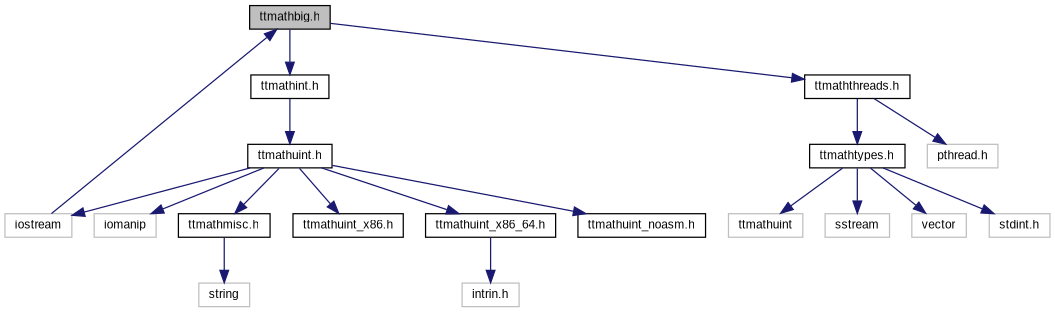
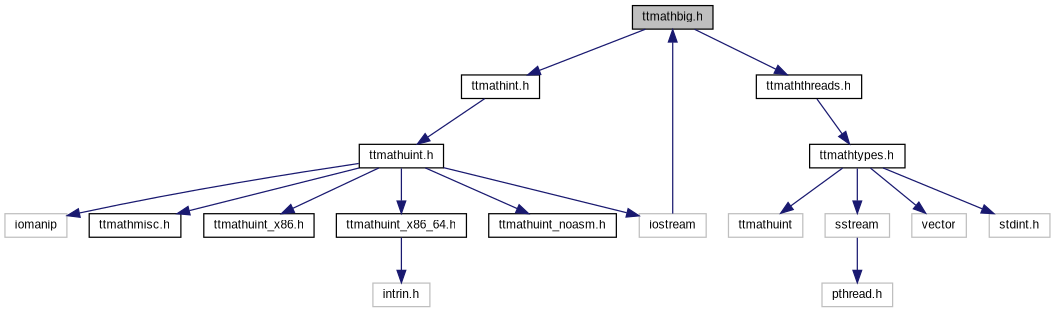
edge "ttmaththreads.h" -> "pthread.h": now "sstream" -> "pthread.h"
node "string": removed
